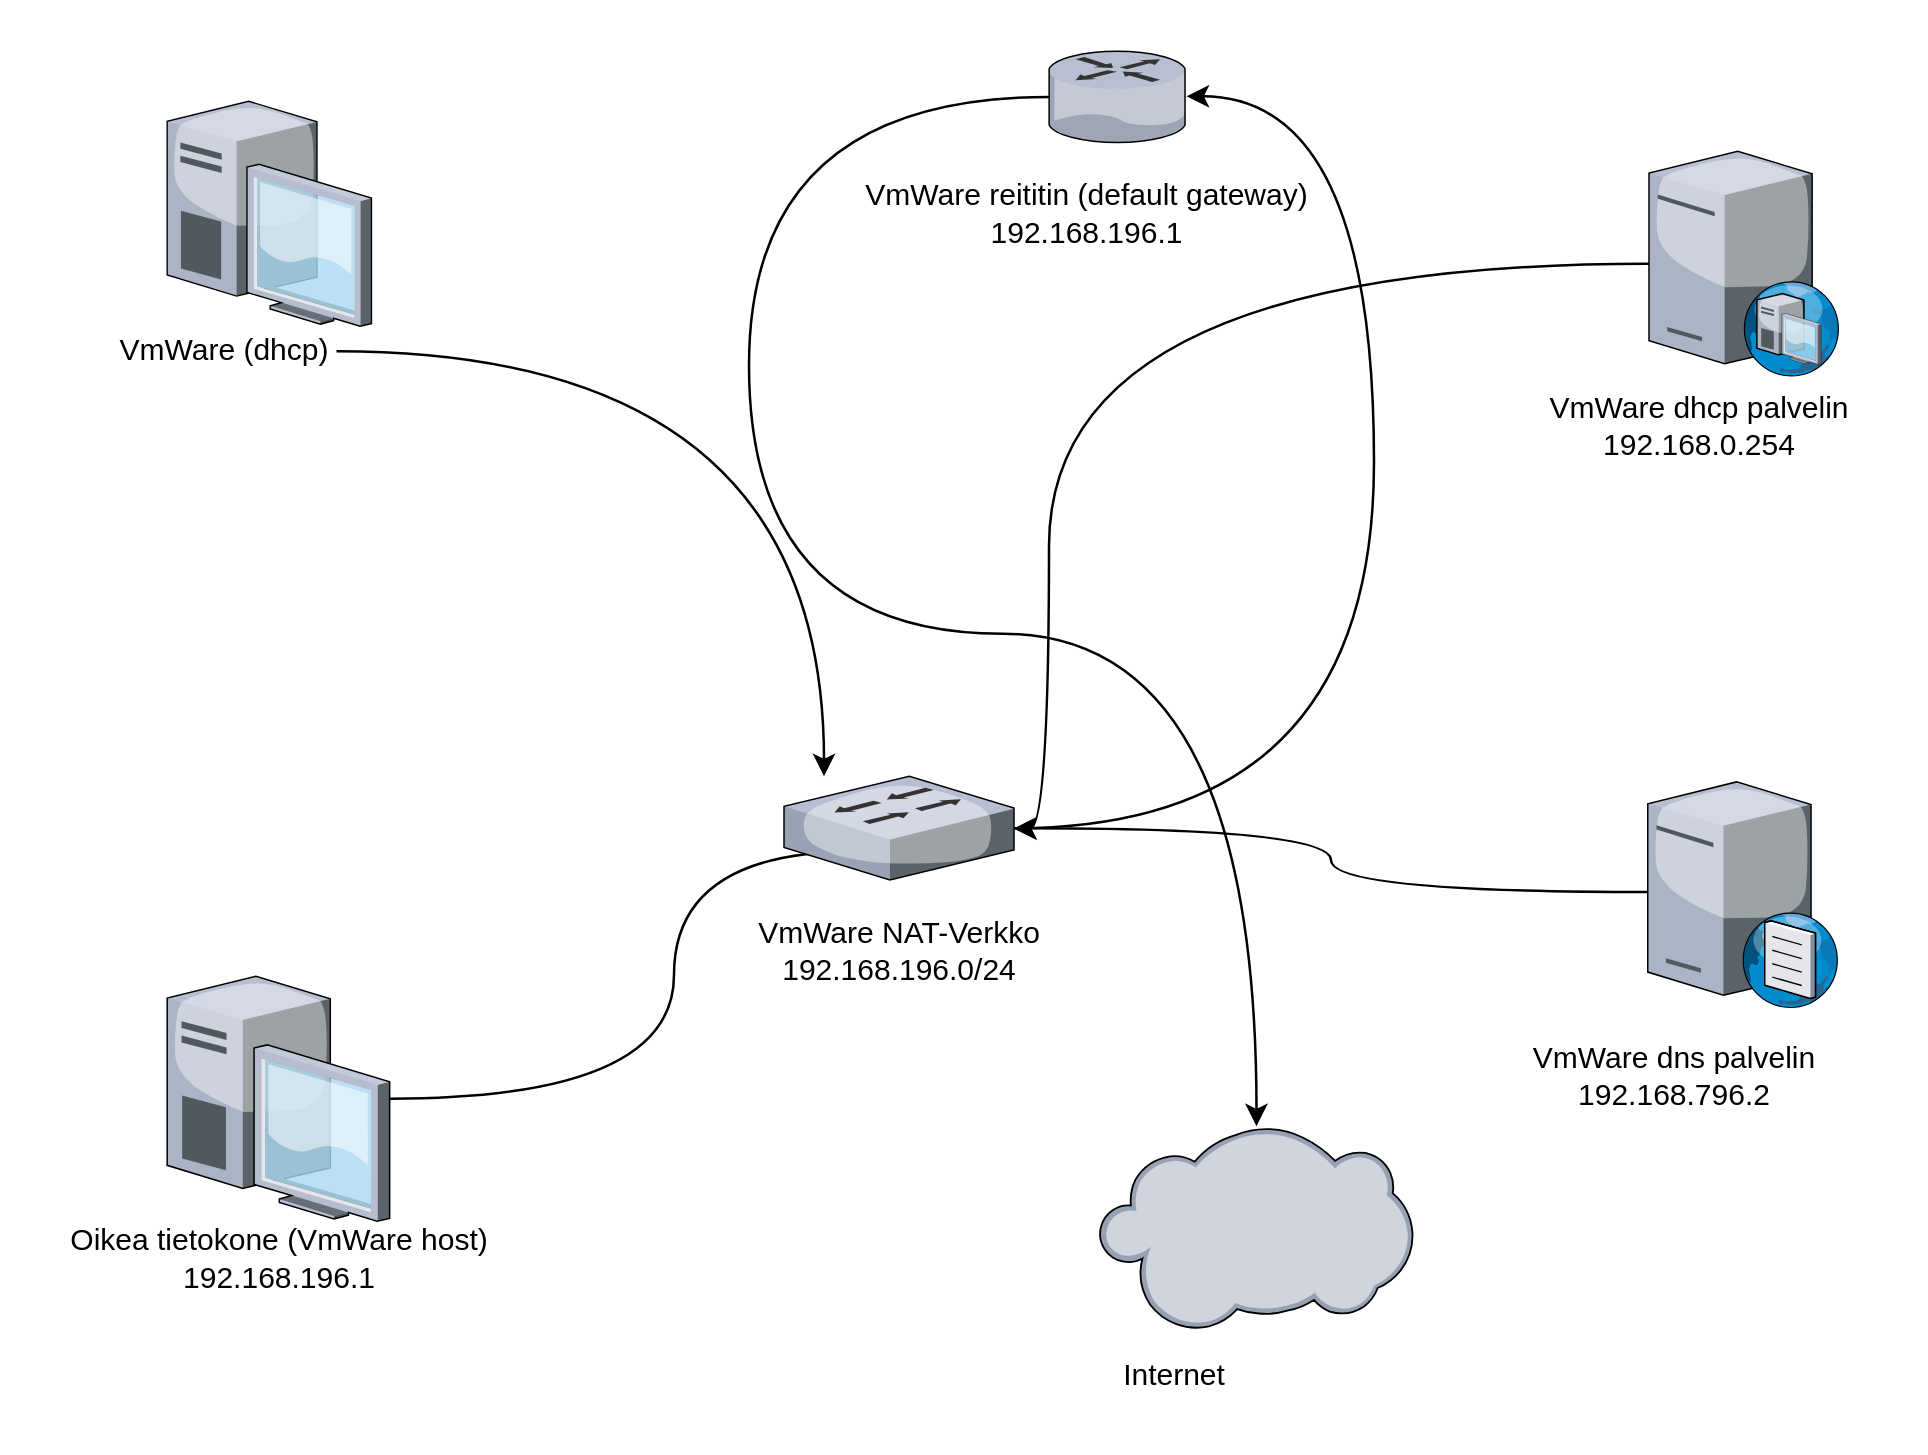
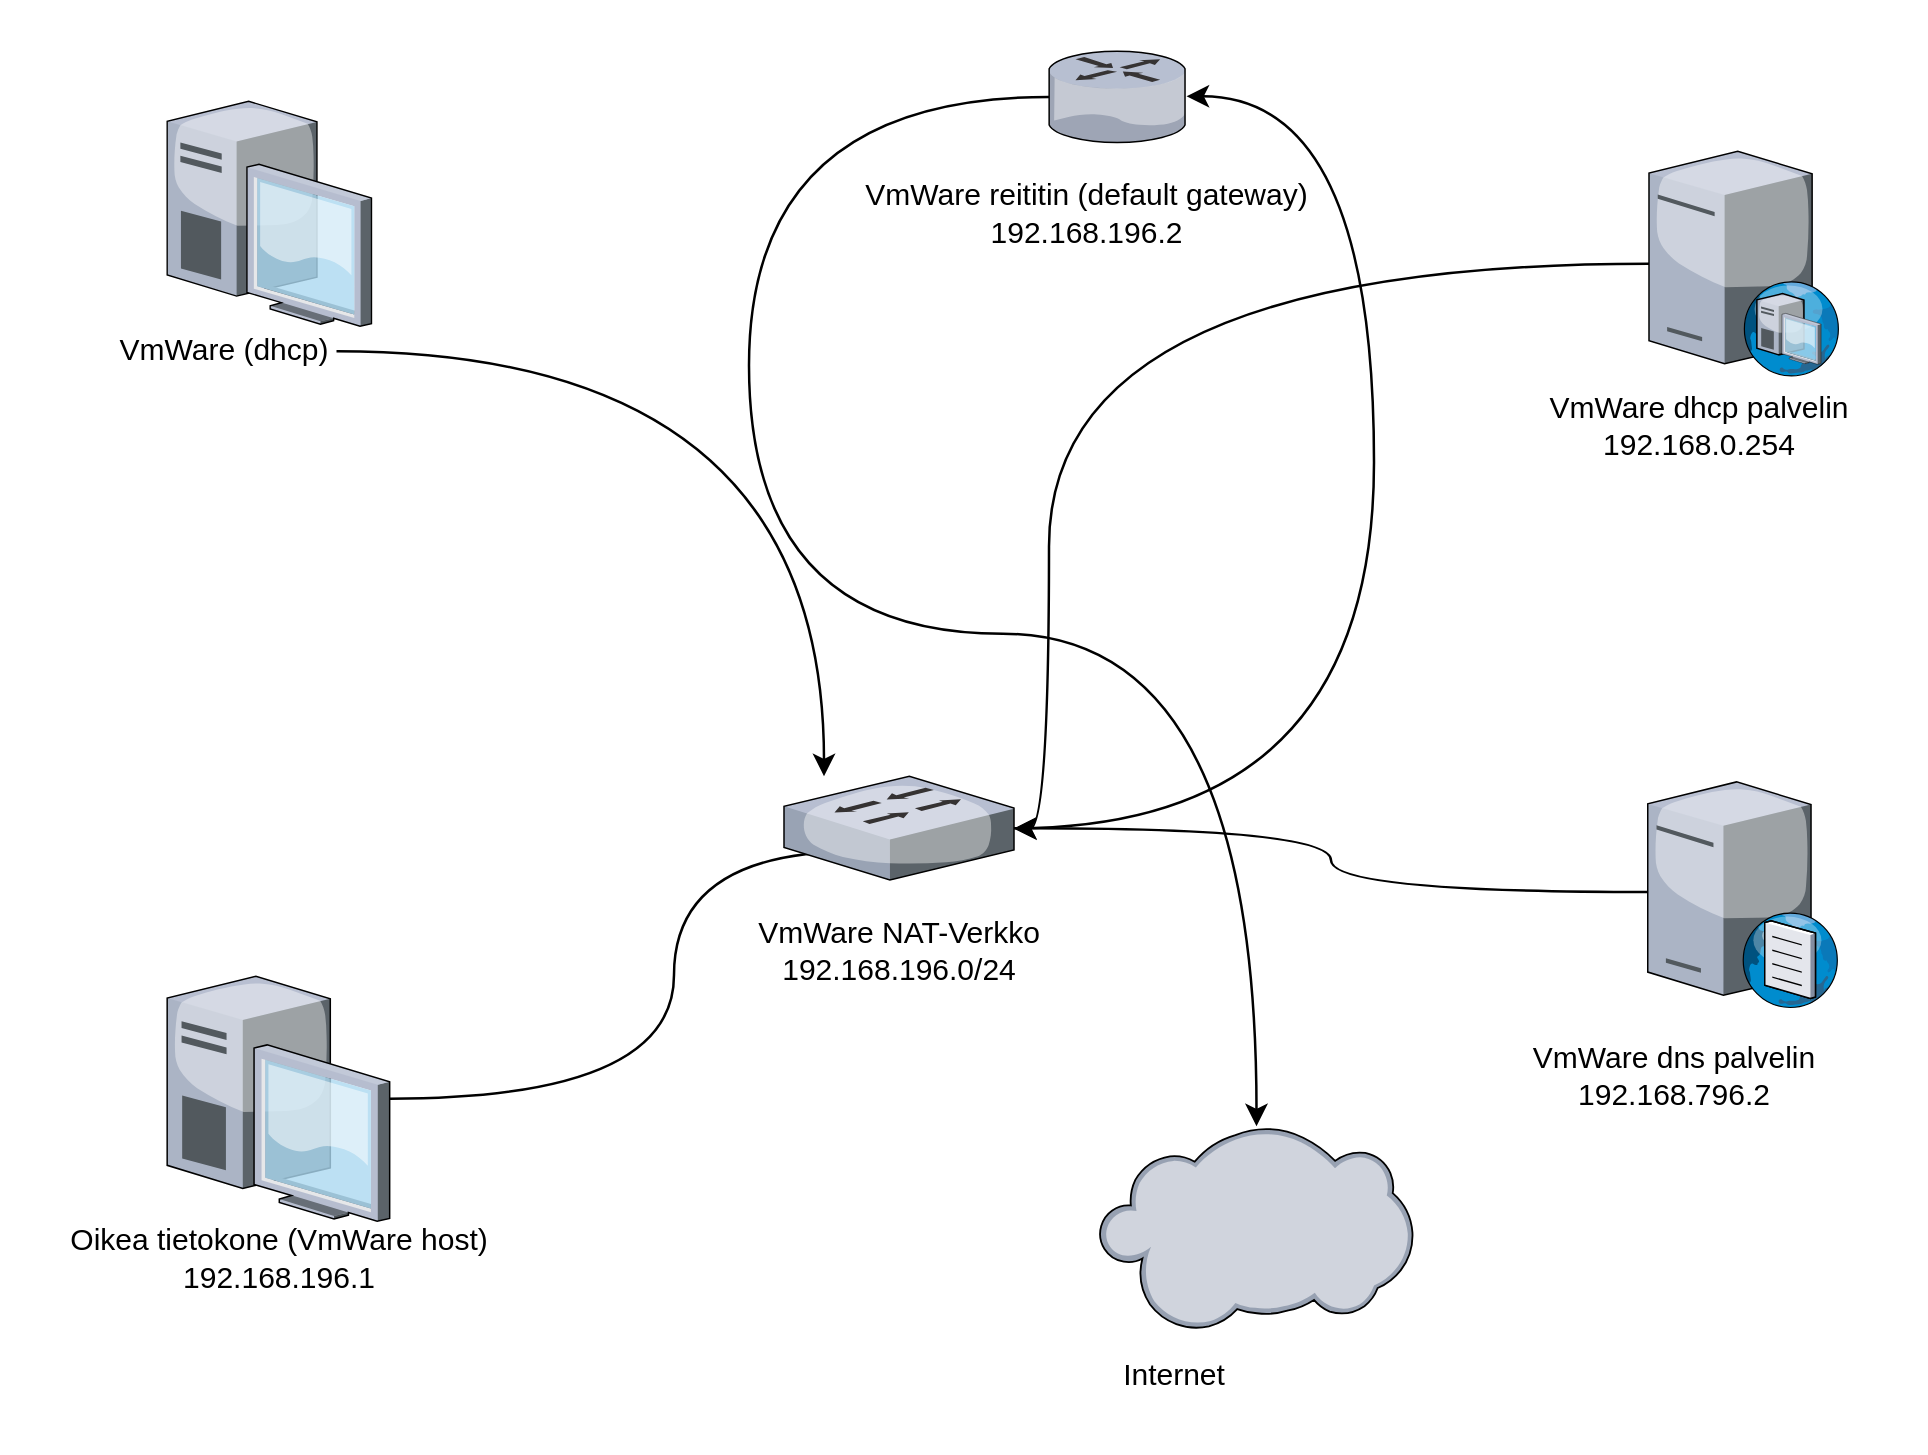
node "VmWare reititin (default gateway) 192.168.196.1": label "VmWare reititin (default gateway) 192.168.196.1" -> "VmWare reititin (default gateway) 192.168.196.2"
